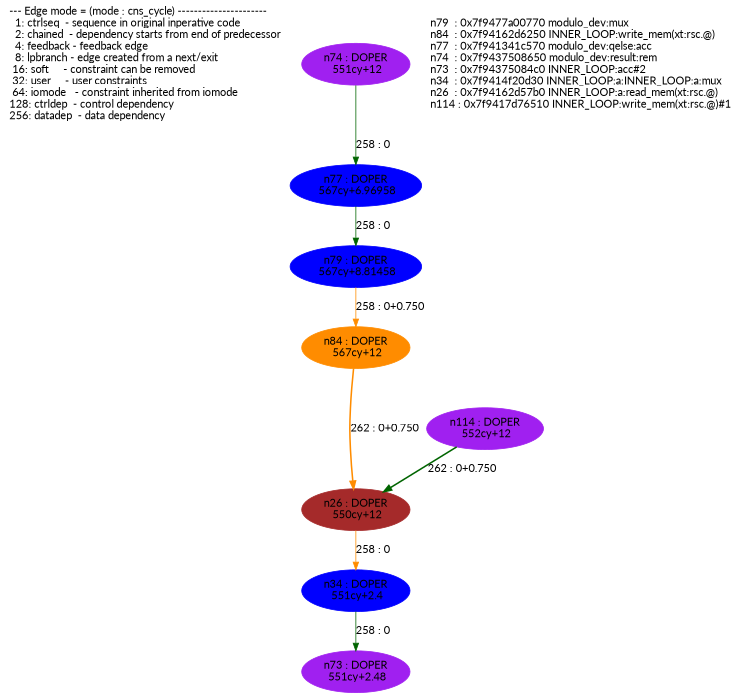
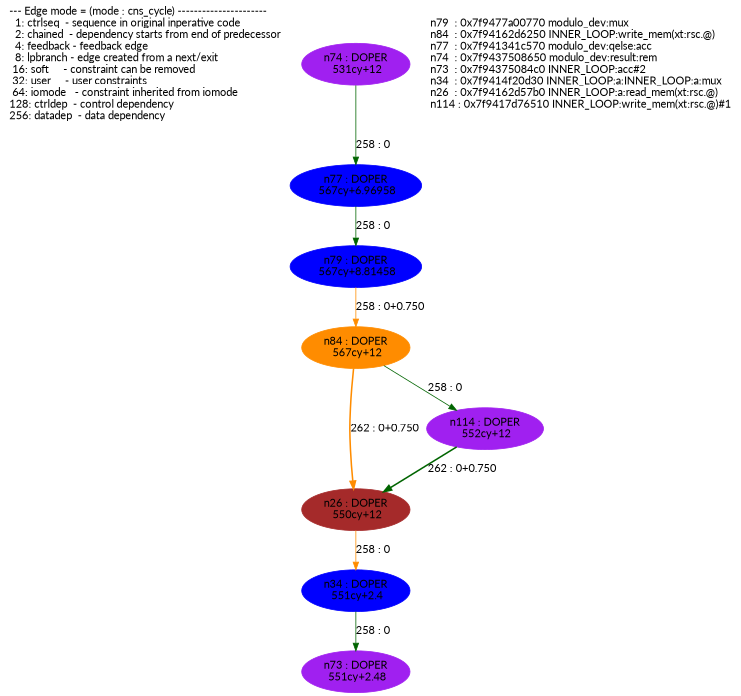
node "n74 : DOPER 551cy+12": label "n74 : DOPER 551cy+12" -> "n74 : DOPER 531cy+12"
edge "n84 : DOPER 567cy+12" -> "n114 : DOPER 552cy+12": added, label "258 : 0"
